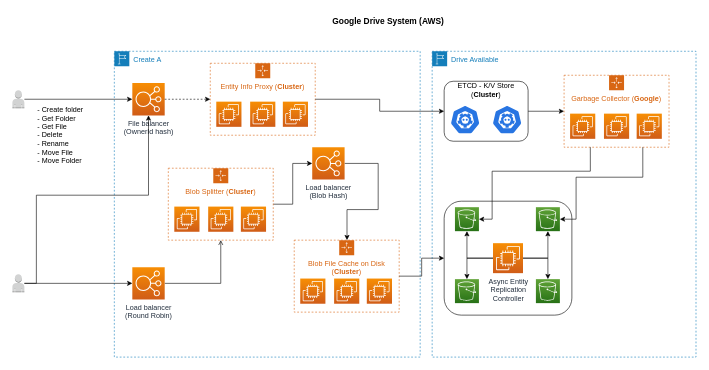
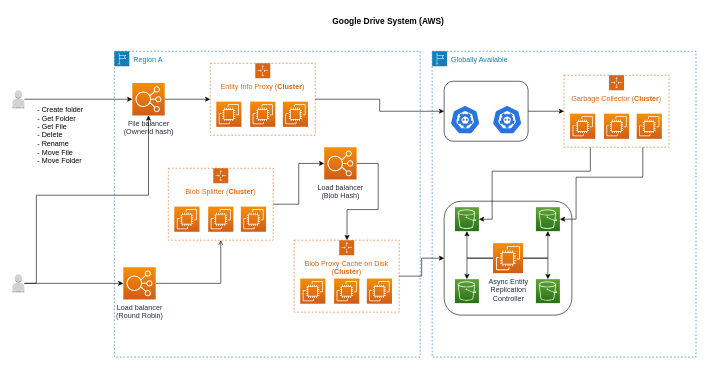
node "Create A": label "Create A" -> "Region A"
node "Drive Available": label "Drive Available" -> "Globally Available"
node "ETCD - K/V Store (Cluster)": removed
edge "File balancer (OwnerId hash)" -> "Entity Info Proxy (Cluster)": style dashed -> solid
node "Garbage Collector (Google)": label "Garbage Collector (Google)" -> "Garbage Collector (Cluster)"
node "Load balancer (Blob Hash)": moved (329, 164) -> (341, 164)
node "Blob File Cache on Disk (Cluster)": label "Blob File Cache on Disk (Cluster)" -> "Blob Proxy Cache on Disk (Cluster)"
node "Load balancer (Round Robin)": moved (149, 284) -> (140, 284)
